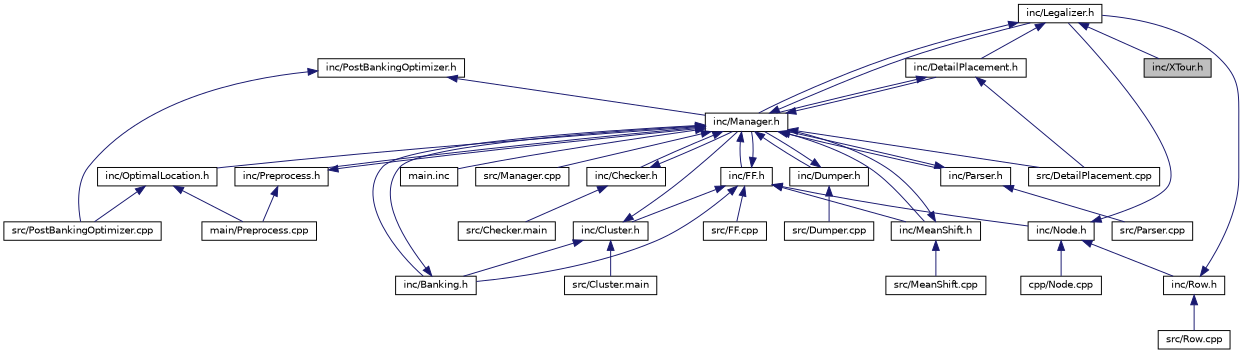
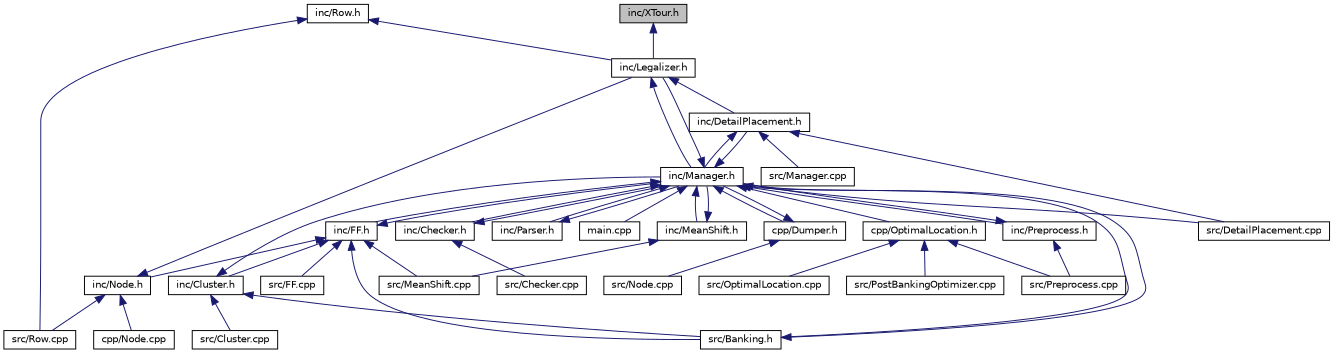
edge "inc/XTour.h" -> "inc/Legalizer.h": reversed
node "inc/PostBankingOptimizer.h": removed
edge "src/Manager.cpp" -> "inc/Manager.h": now "src/Manager.cpp" -> "inc/DetailPlacement.h"
node "inc/OptimalLocation.h": label "inc/OptimalLocation.h" -> "cpp/OptimalLocation.h"
node "main.inc": label "main.inc" -> "main.cpp"
node "inc/Dumper.h": label "inc/Dumper.h" -> "cpp/Dumper.h"
edge "inc/MeanShift.h" -> "inc/FF.h": now "src/MeanShift.cpp" -> "inc/FF.h"
node "main/Preprocess.cpp": label "main/Preprocess.cpp" -> "src/Preprocess.cpp"
node "src/Checker.main": label "src/Checker.main" -> "src/Checker.cpp"
node "src/Dumper.cpp": label "src/Dumper.cpp" -> "src/Node.cpp"
node "src/Parser.cpp": removed
edge "inc/Row.h" -> "inc/Node.h": now "src/Row.cpp" -> "inc/Node.h"
node "inc/Banking.h": label "inc/Banking.h" -> "src/Banking.h"
node "src/Cluster.main": label "src/Cluster.main" -> "src/Cluster.cpp"
node "src/OptimalLocation.cpp": added
